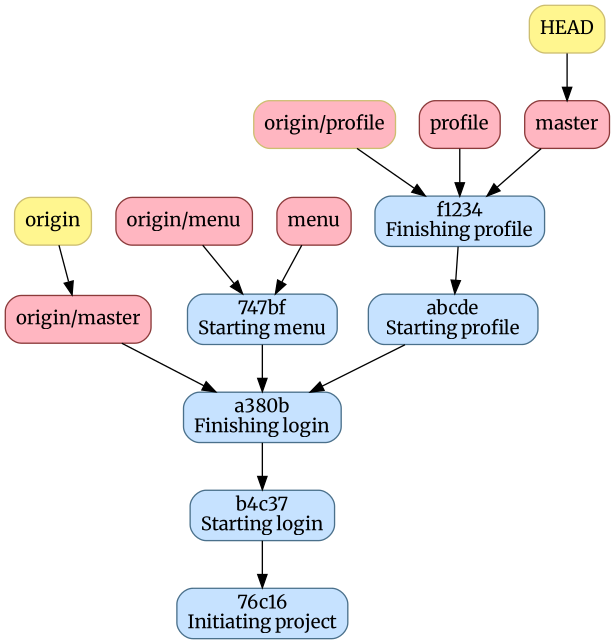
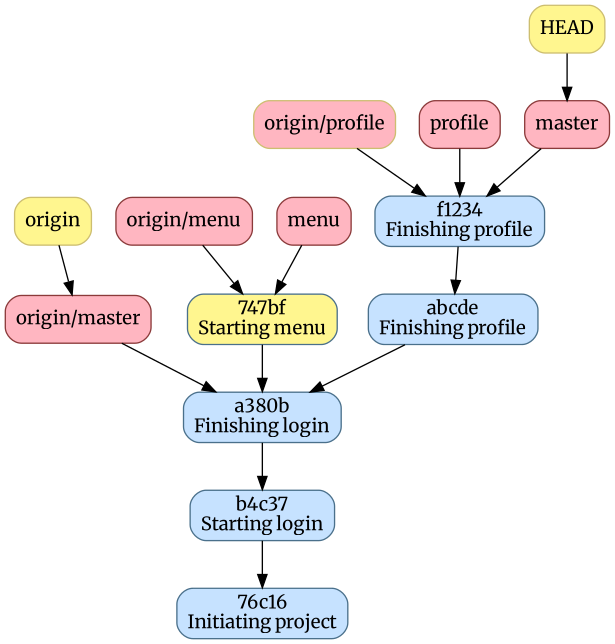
node "747bf Starting menu": fillcolor slategray1 -> khaki1
node "abcde Starting profile": label "abcde Starting profile" -> "abcde Finishing profile"
